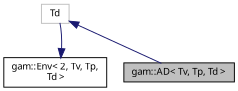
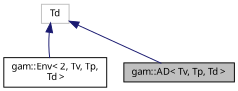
edge "Td" -> "gam::Env< 2, Tv, Tp, Td >": reversed
